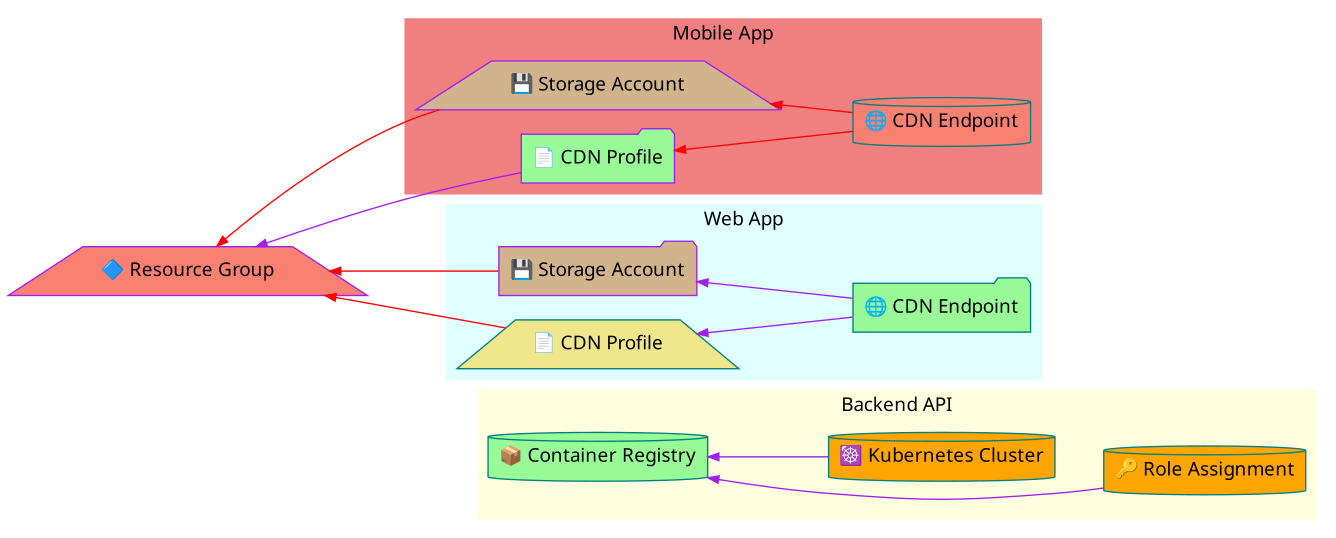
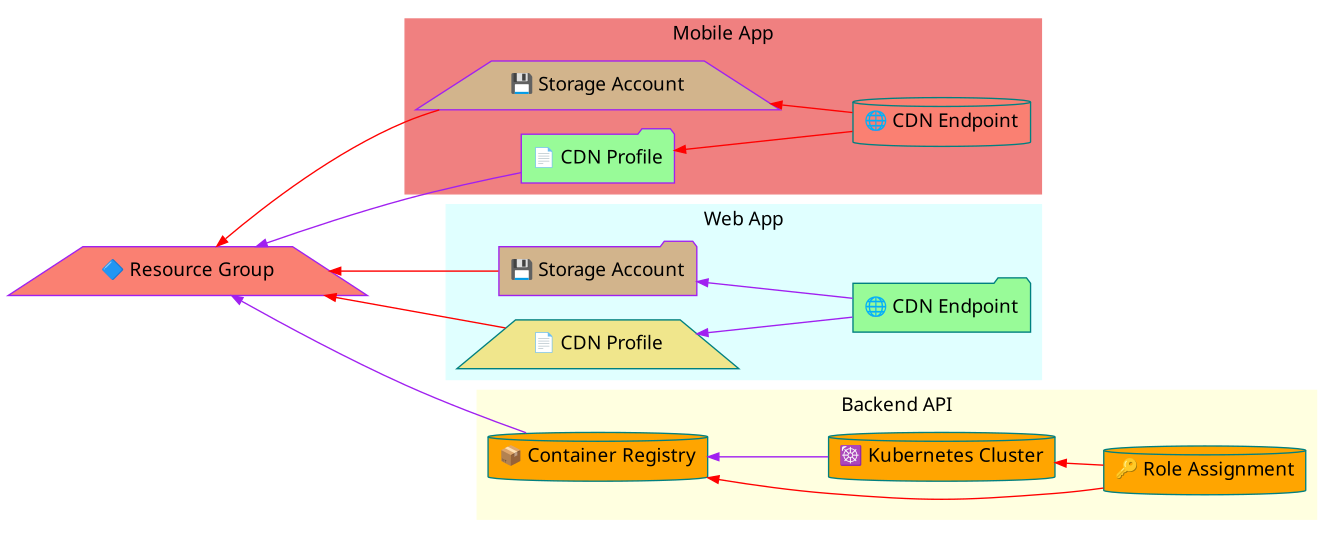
edge "📦 Container Registry" -> "🔷 Resource Group": added
node "📦 Container Registry": fillcolor palegreen -> orange
edge "🔑 Role Assignment" -> "☸️ Kubernetes Cluster": added
edge "🔑 Role Assignment" -> "📦 Container Registry": color purple -> red
